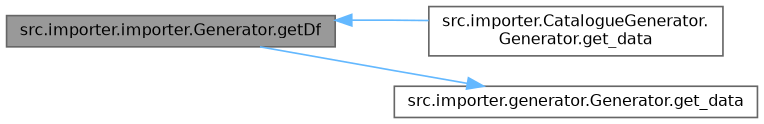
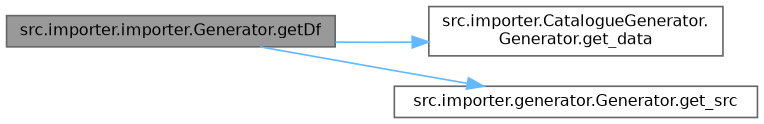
edge "src.importer.CatalogueGenerator. Generator.get_data" -> "src.importer.importer.Generator.getDf": reversed
node "src.importer.generator.Generator.get_data": label "src.importer.generator.Generator.get_data" -> "src.importer.generator.Generator.get_src"
